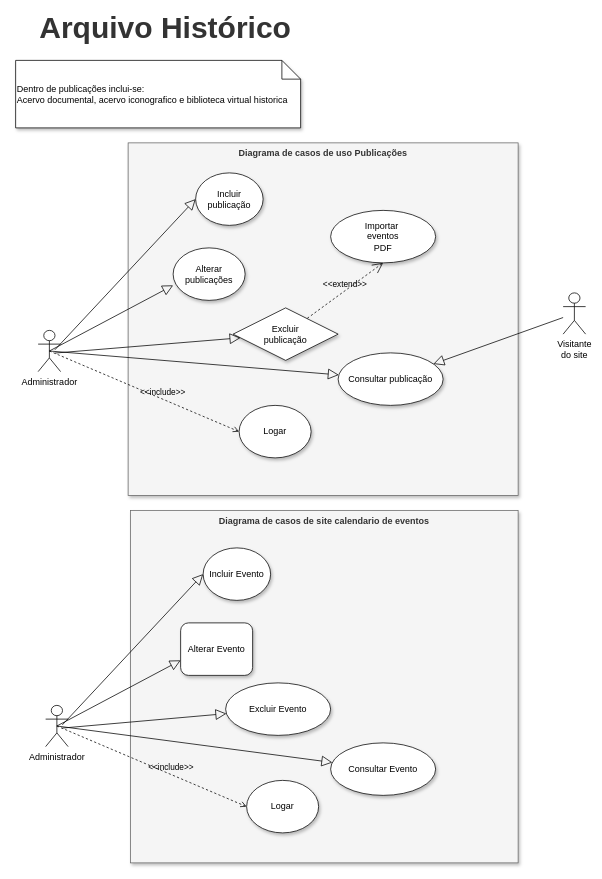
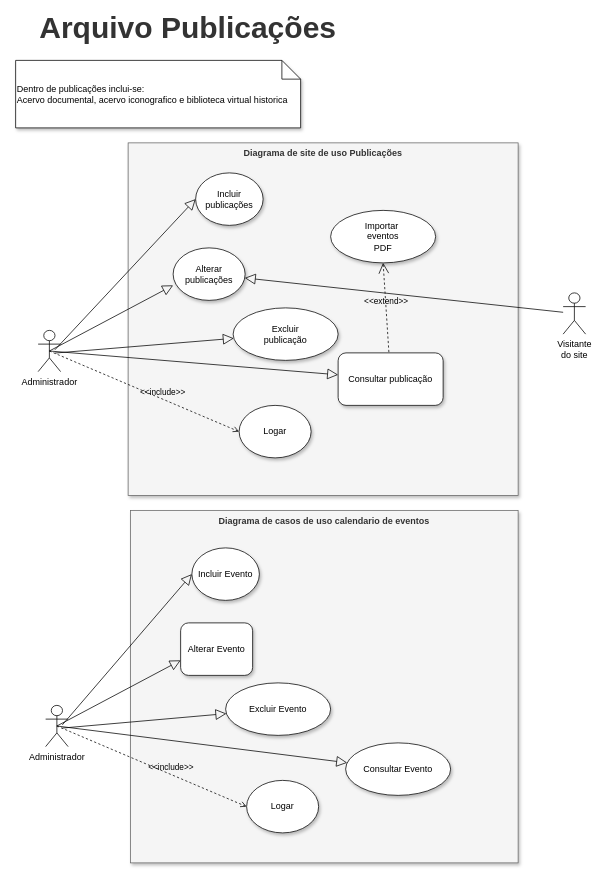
node "Arquivo Histórico": label "Arquivo Histórico" -> "Arquivo Publicações"
node "Diagrama de casos de uso Publicações": label "Diagrama de casos de uso Publicações" -> "Diagrama de site de uso Publicações"
node "Incluir publicação": label "Incluir publicação" -> "Incluir publicações"
edge "Excluir publicação" -> "Importar eventos PDF": now "Consultar publicação" -> "Importar eventos PDF"
node "Excluir publicação": shape diamond -> ellipse
edge "Visitante do site" -> "Consultar publicação": now "Visitante do site" -> "Alterar publicações"
node "Consultar publicação": shape ellipse -> rounded rectangle
node "Diagrama de casos de site calendario de eventos": label "Diagrama de casos de site calendario de eventos" -> "Diagrama de casos de uso calendario de eventos"
node "Incluir Evento": moved (237, 574) -> (225, 574)
node "Consultar Evento": moved (383, 769) -> (398, 769)
